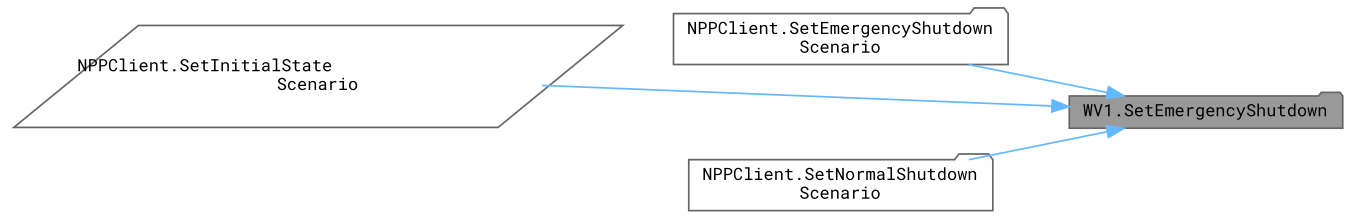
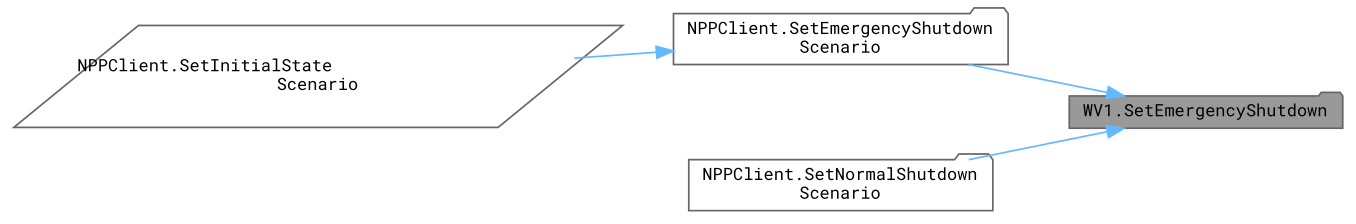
edge "NPPClient.SetInitialState Scenario" -> "WV1.SetEmergencyShutdown": now "NPPClient.SetInitialState Scenario" -> "NPPClient.SetEmergencyShutdown Scenario"
